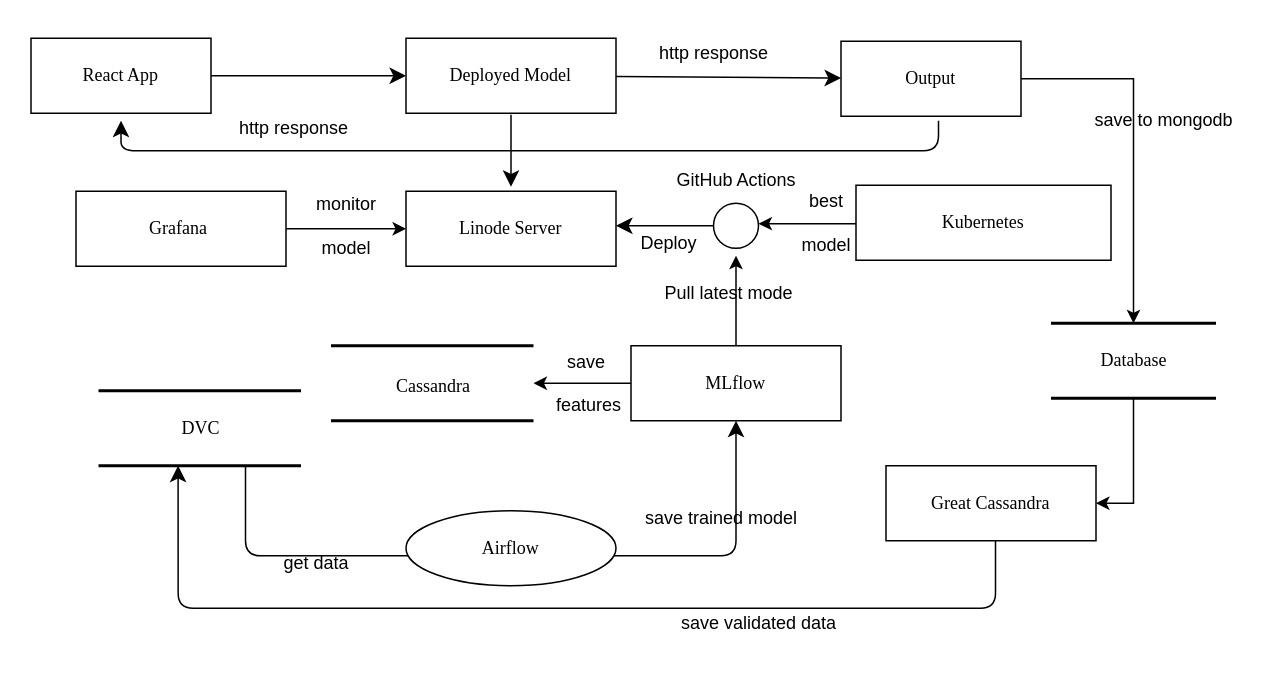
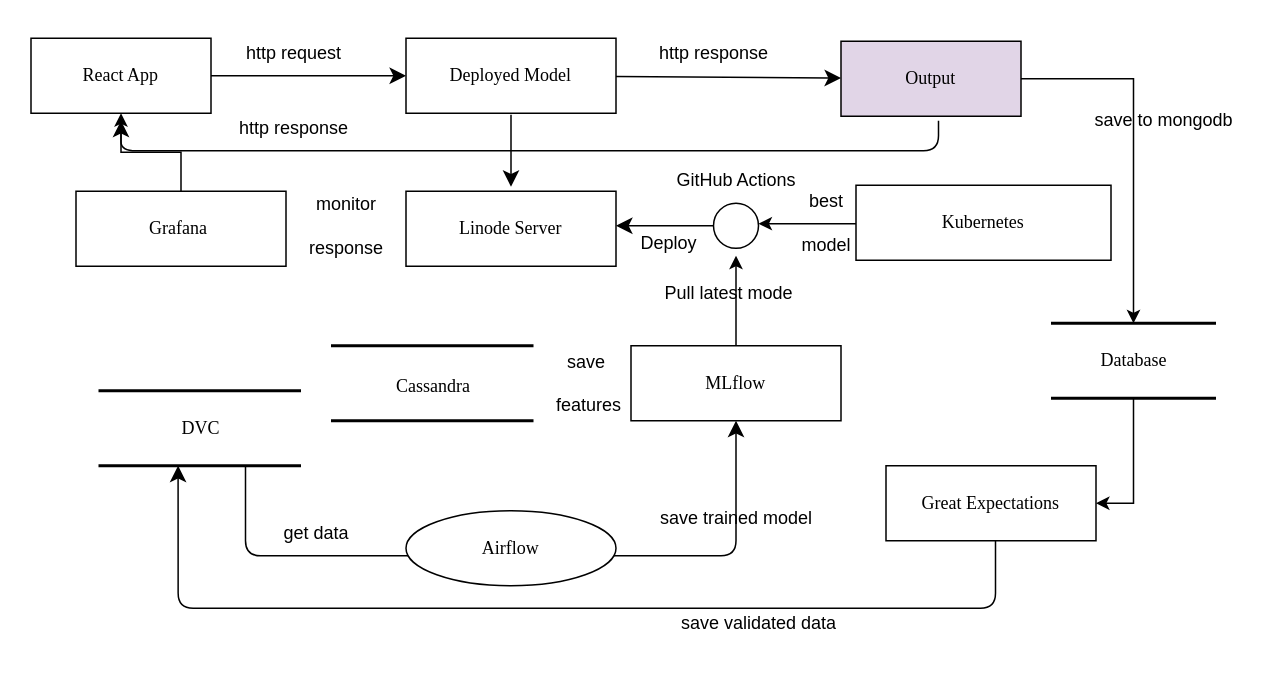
node "http request": added
node "Output": fillcolor #ffffff -> #e1d5e7
node "monitor model": label "monitor model" -> "monitor response"
edge "Grafana" -> "Linode Server": now "Grafana" -> "React App"
edge "MLflow" -> "Cassandra": removed
node "Great Cassandra": label "Great Cassandra" -> "Great Expectations"
node "save trained model": moved (721, 518) -> (736, 518)
node "get data": moved (316, 563) -> (316, 533)
